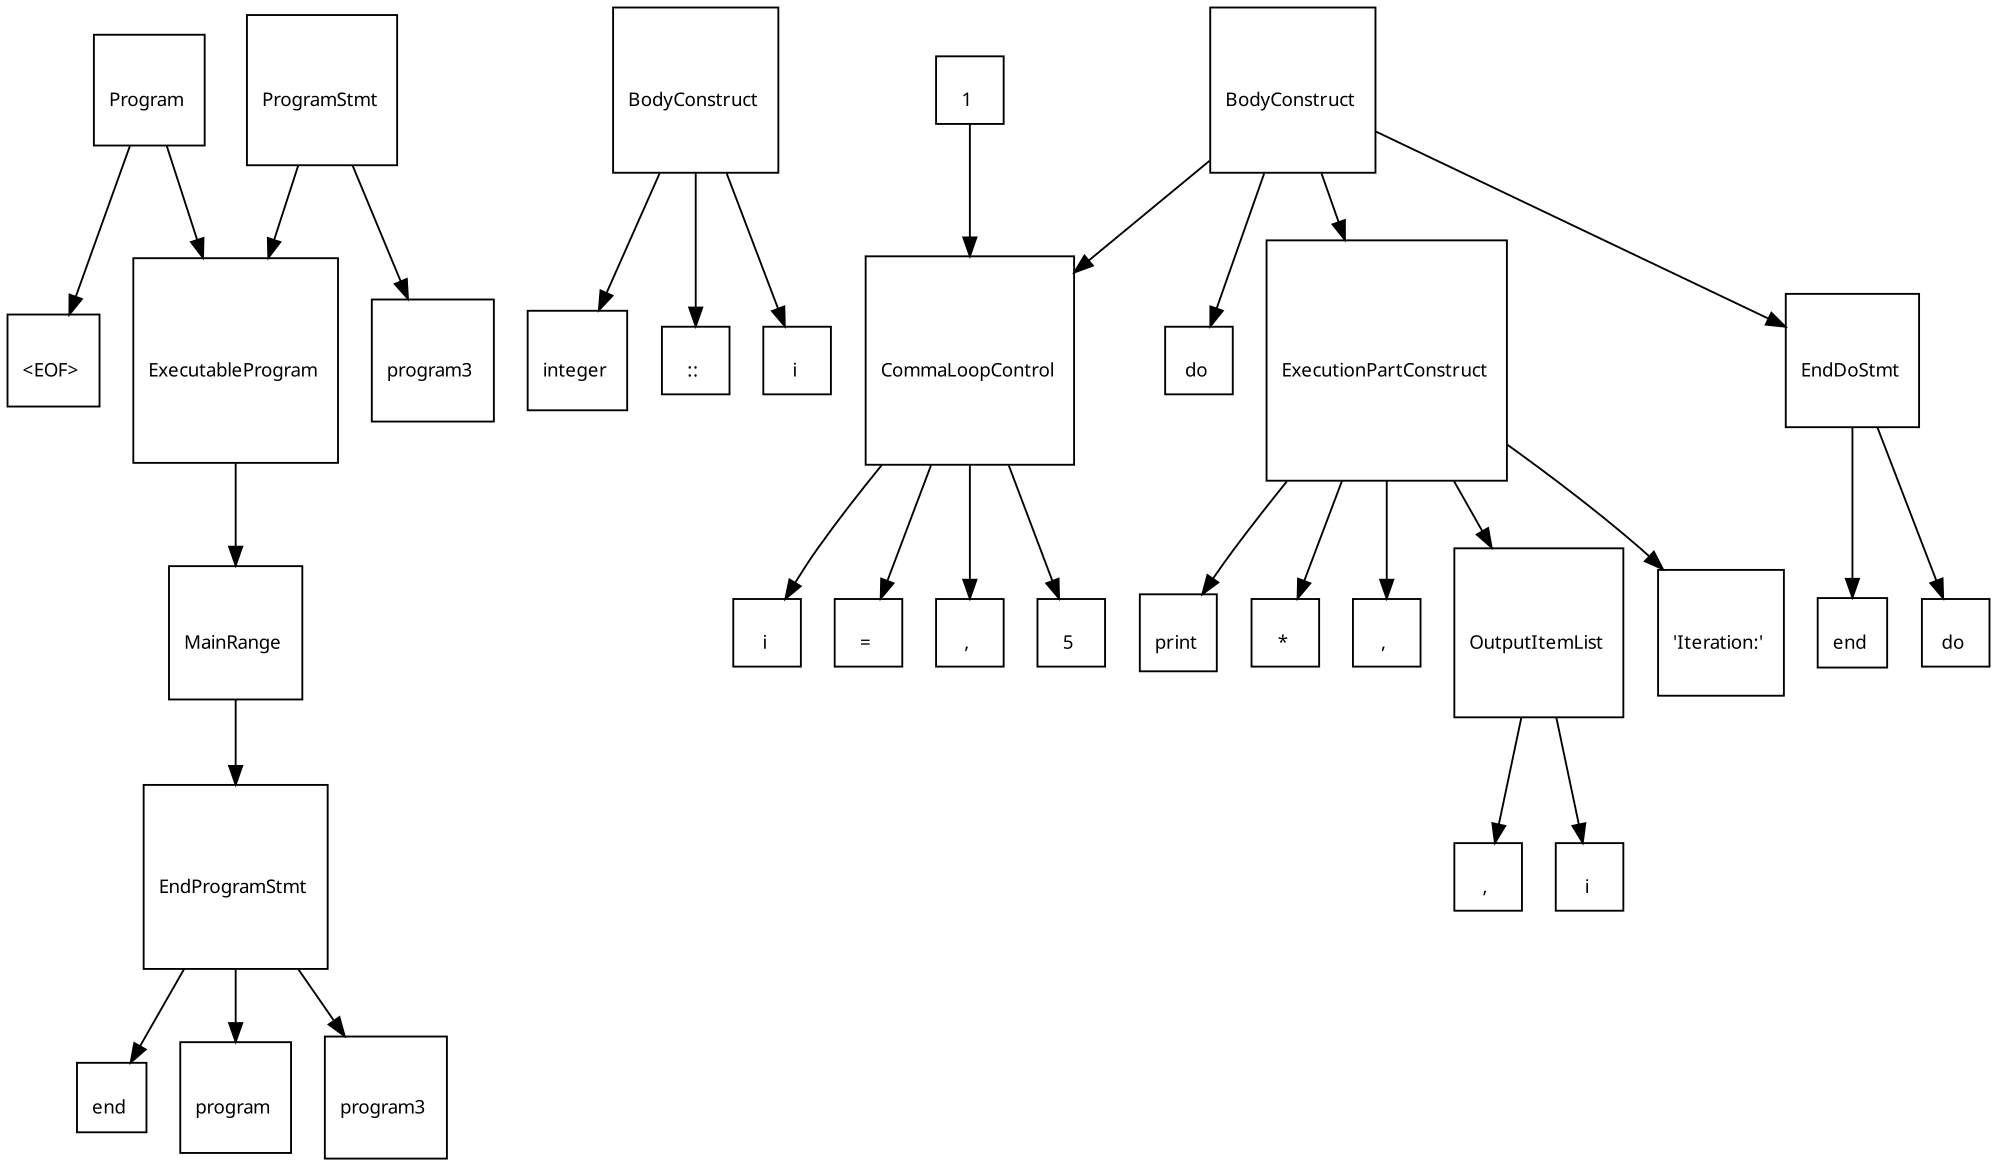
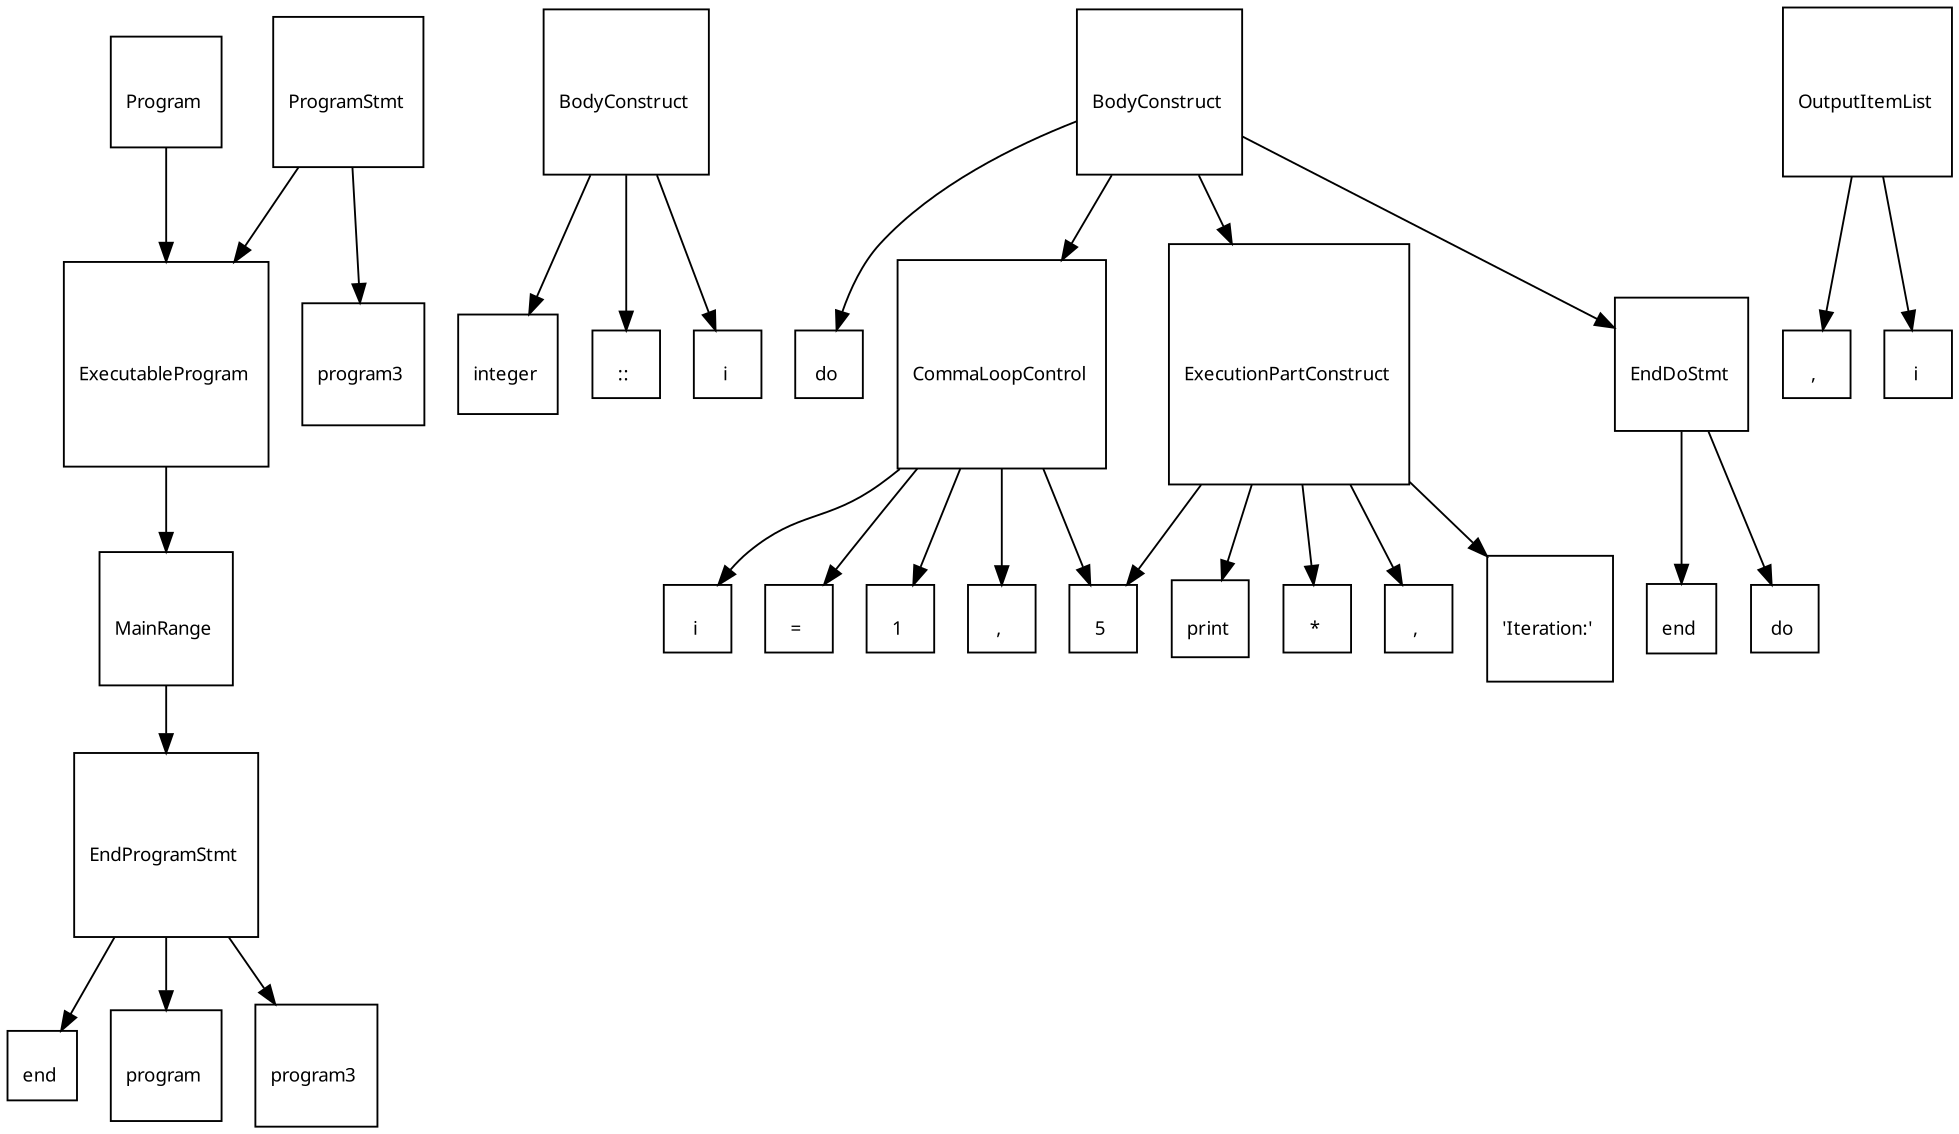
edge "1" -> "CommaLoopControl": reversed
node "<EOF>": removed
edge "ExecutionPartConstruct" -> "OutputItemList": now "ExecutionPartConstruct" -> "5"
